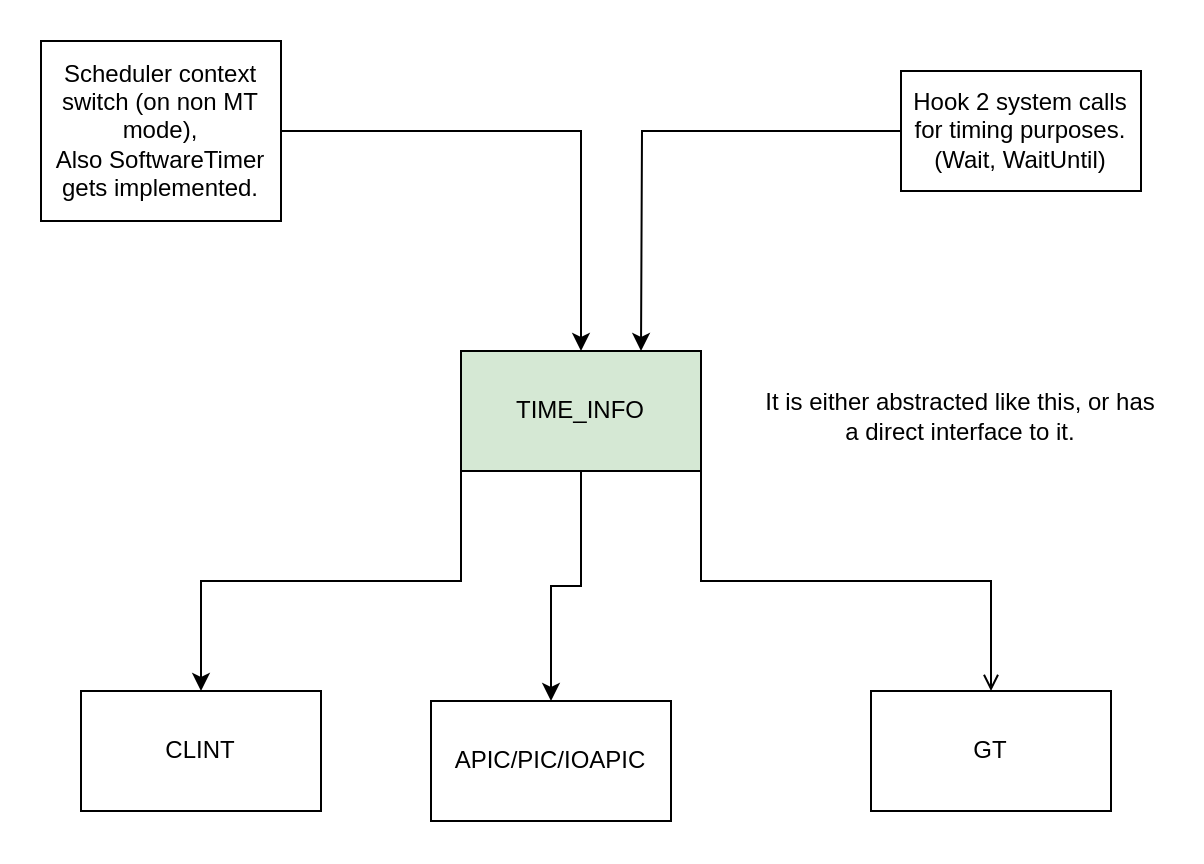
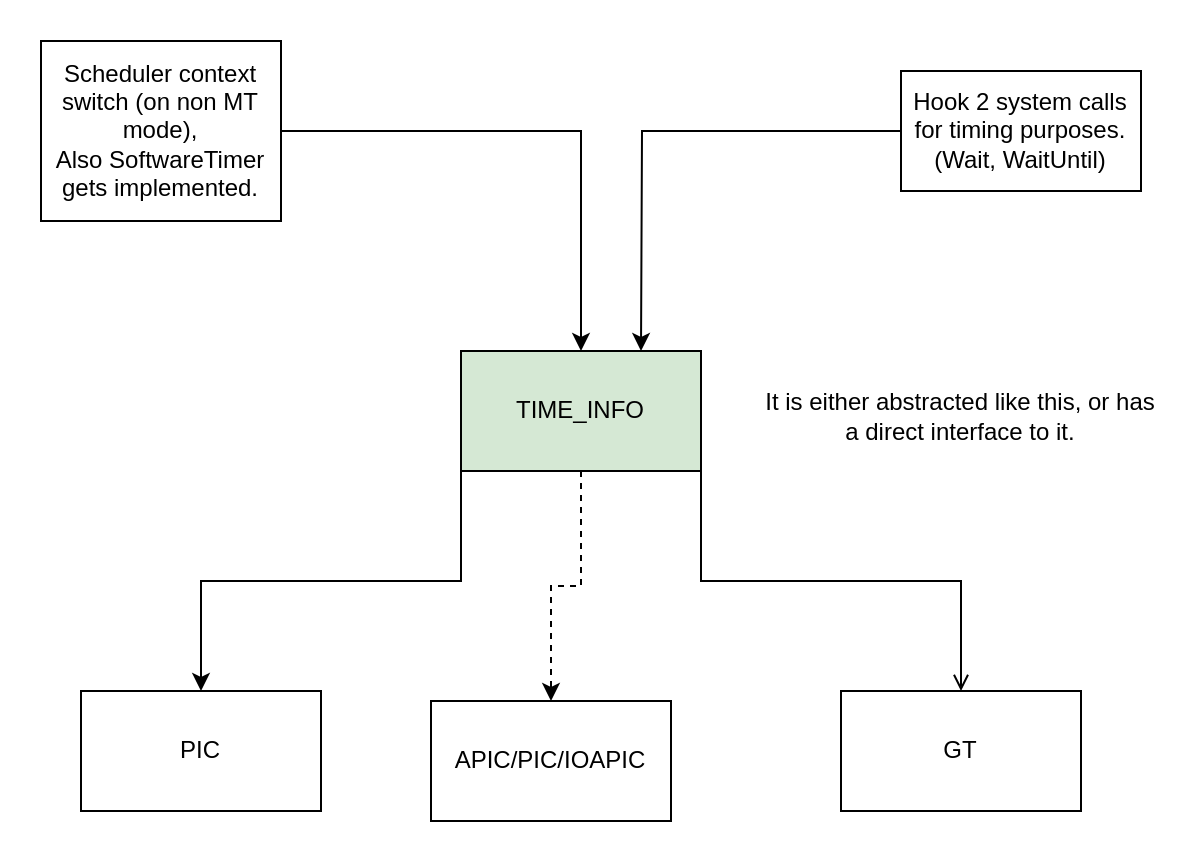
edge "TIME_INFO" -> "APIC/PIC/IOAPIC": style solid -> dashed
node "CLINT": label "CLINT" -> "PIC"
node "GT": moved (991, 751) -> (961, 751)
